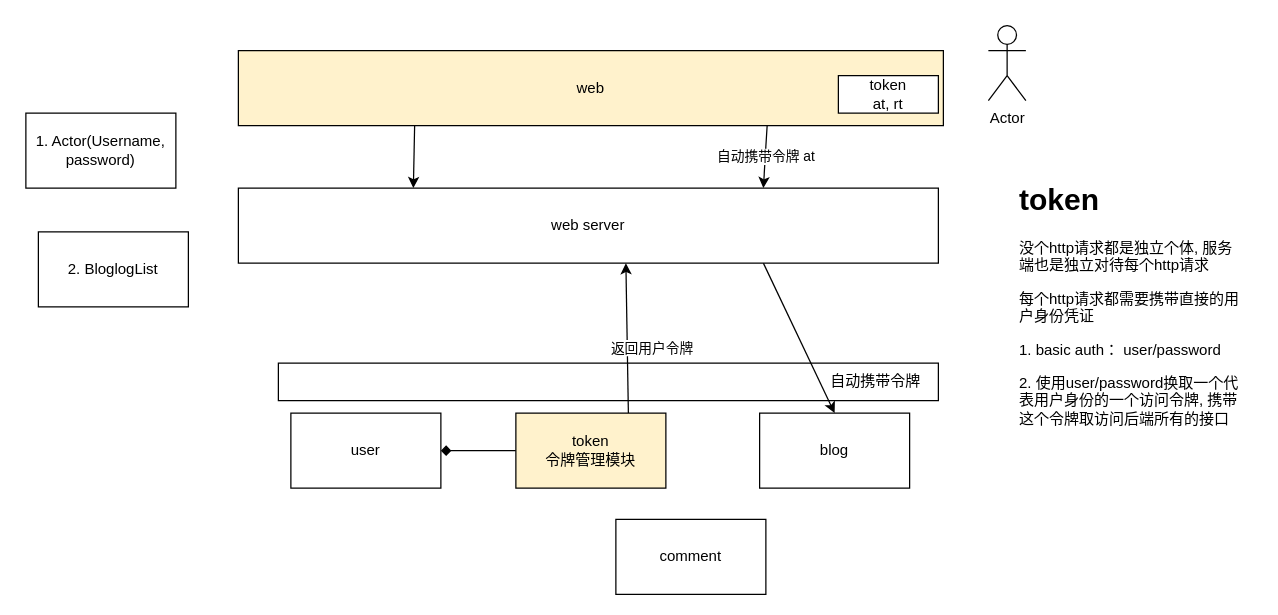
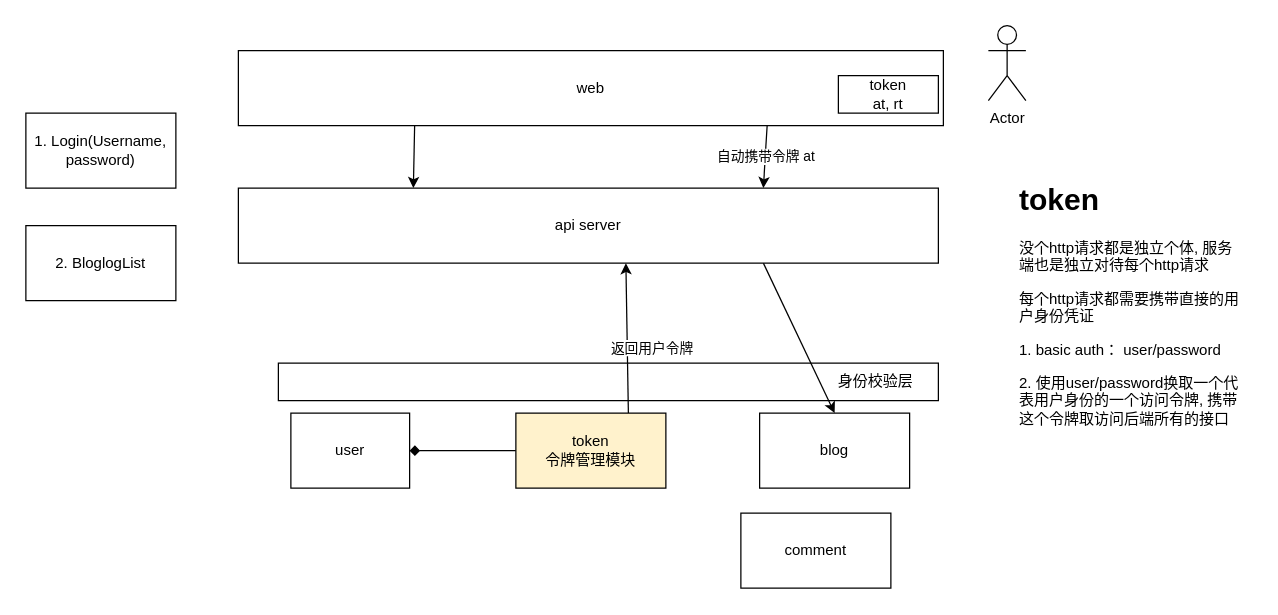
node "web": fillcolor #fff2cc -> #ffffff
node "1. Actor(Username, password)": label "1. Actor(Username, password)" -> "1. Login(Username, password)"
node "web server": label "web server" -> "api server"
node "2. BloglogList": moved (113, 269) -> (101, 263)
node "自动携带令牌": label "自动携带令牌" -> "身份校验层"
node "user": size 150x75 -> 119x75
node "comment": moved (691, 557) -> (816, 551)
